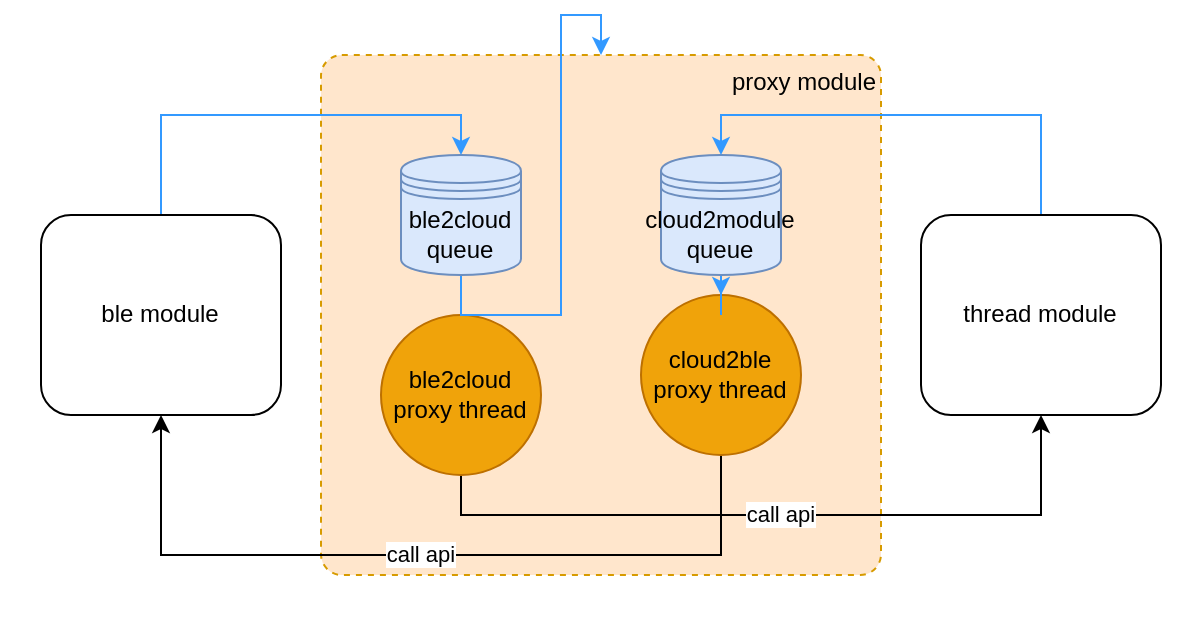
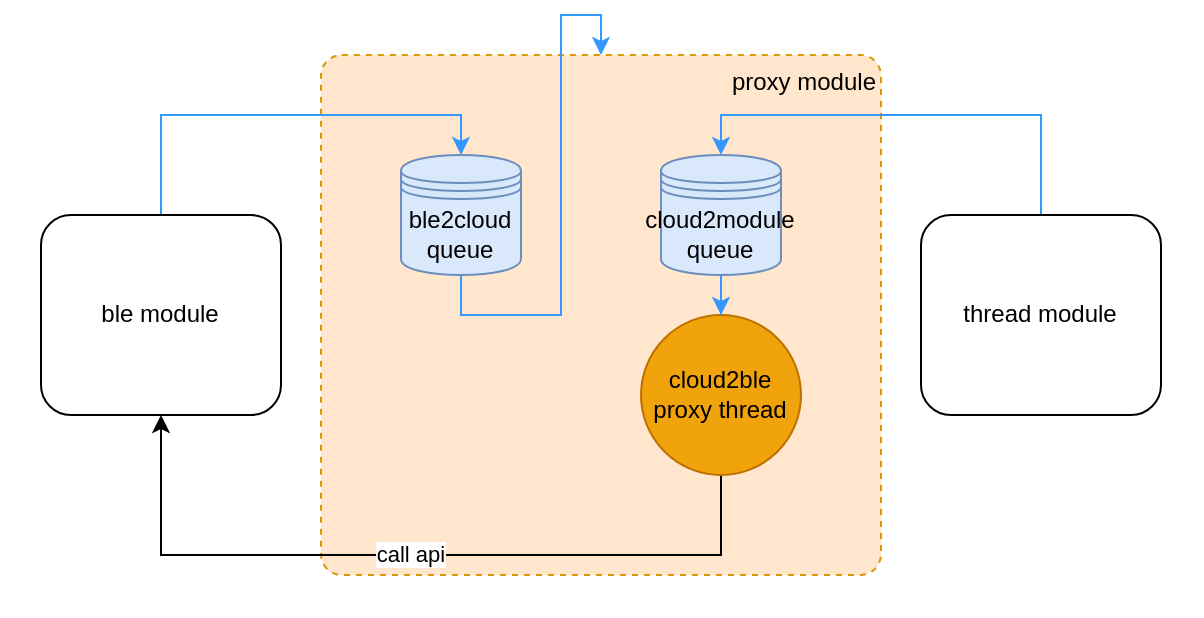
node "cloud2ble proxy thread": moved (721, 375) -> (721, 395)
node "ble2cloud proxy thread": removed
edge "ble2cloud proxy thread" -> "thread module": removed, label "call api"
